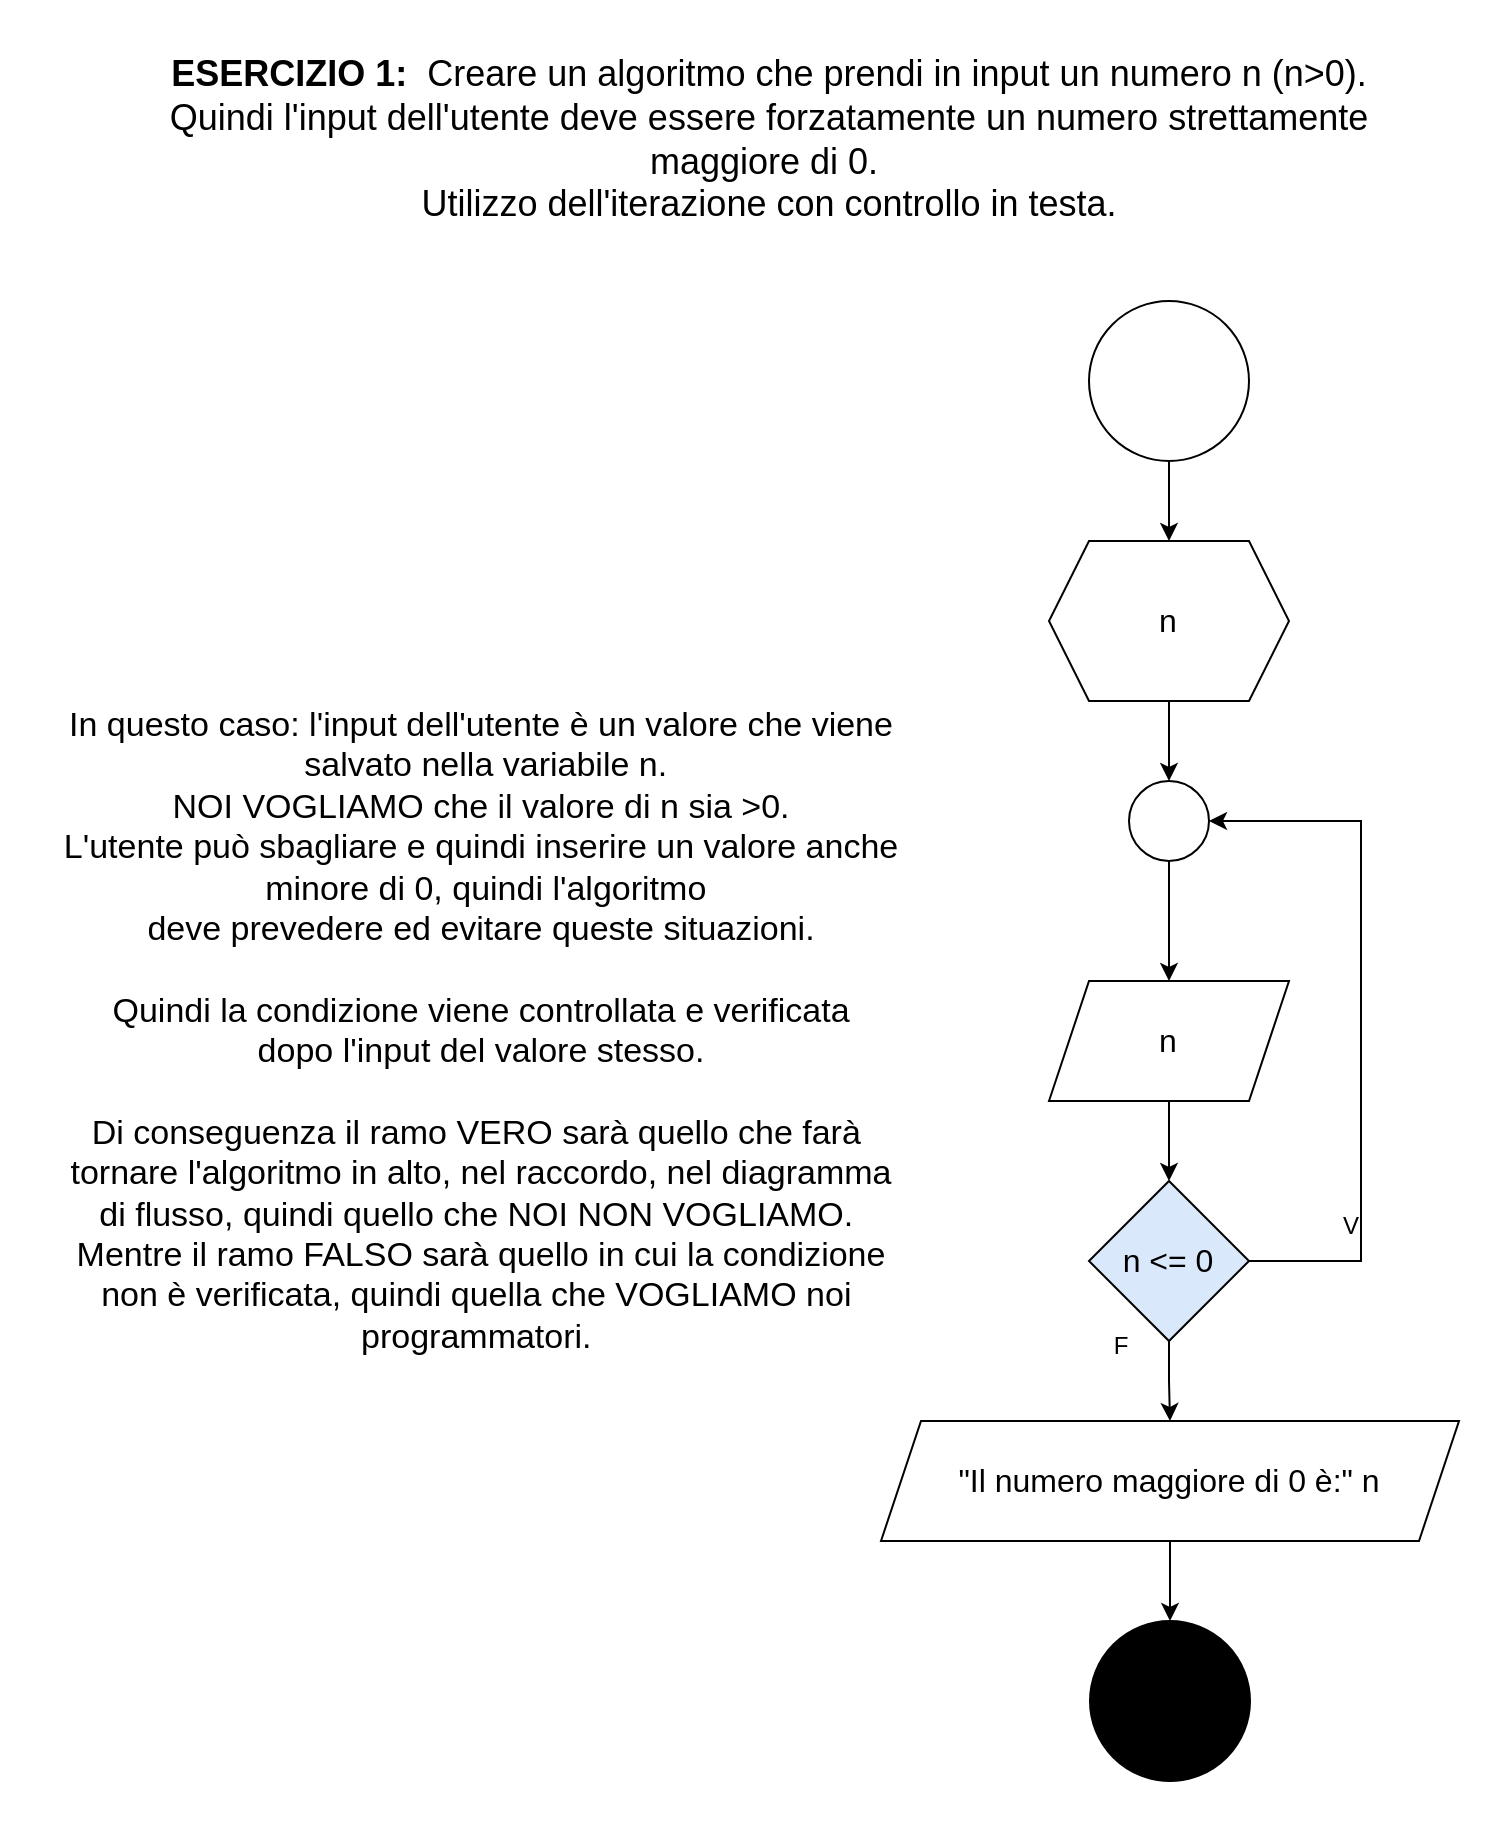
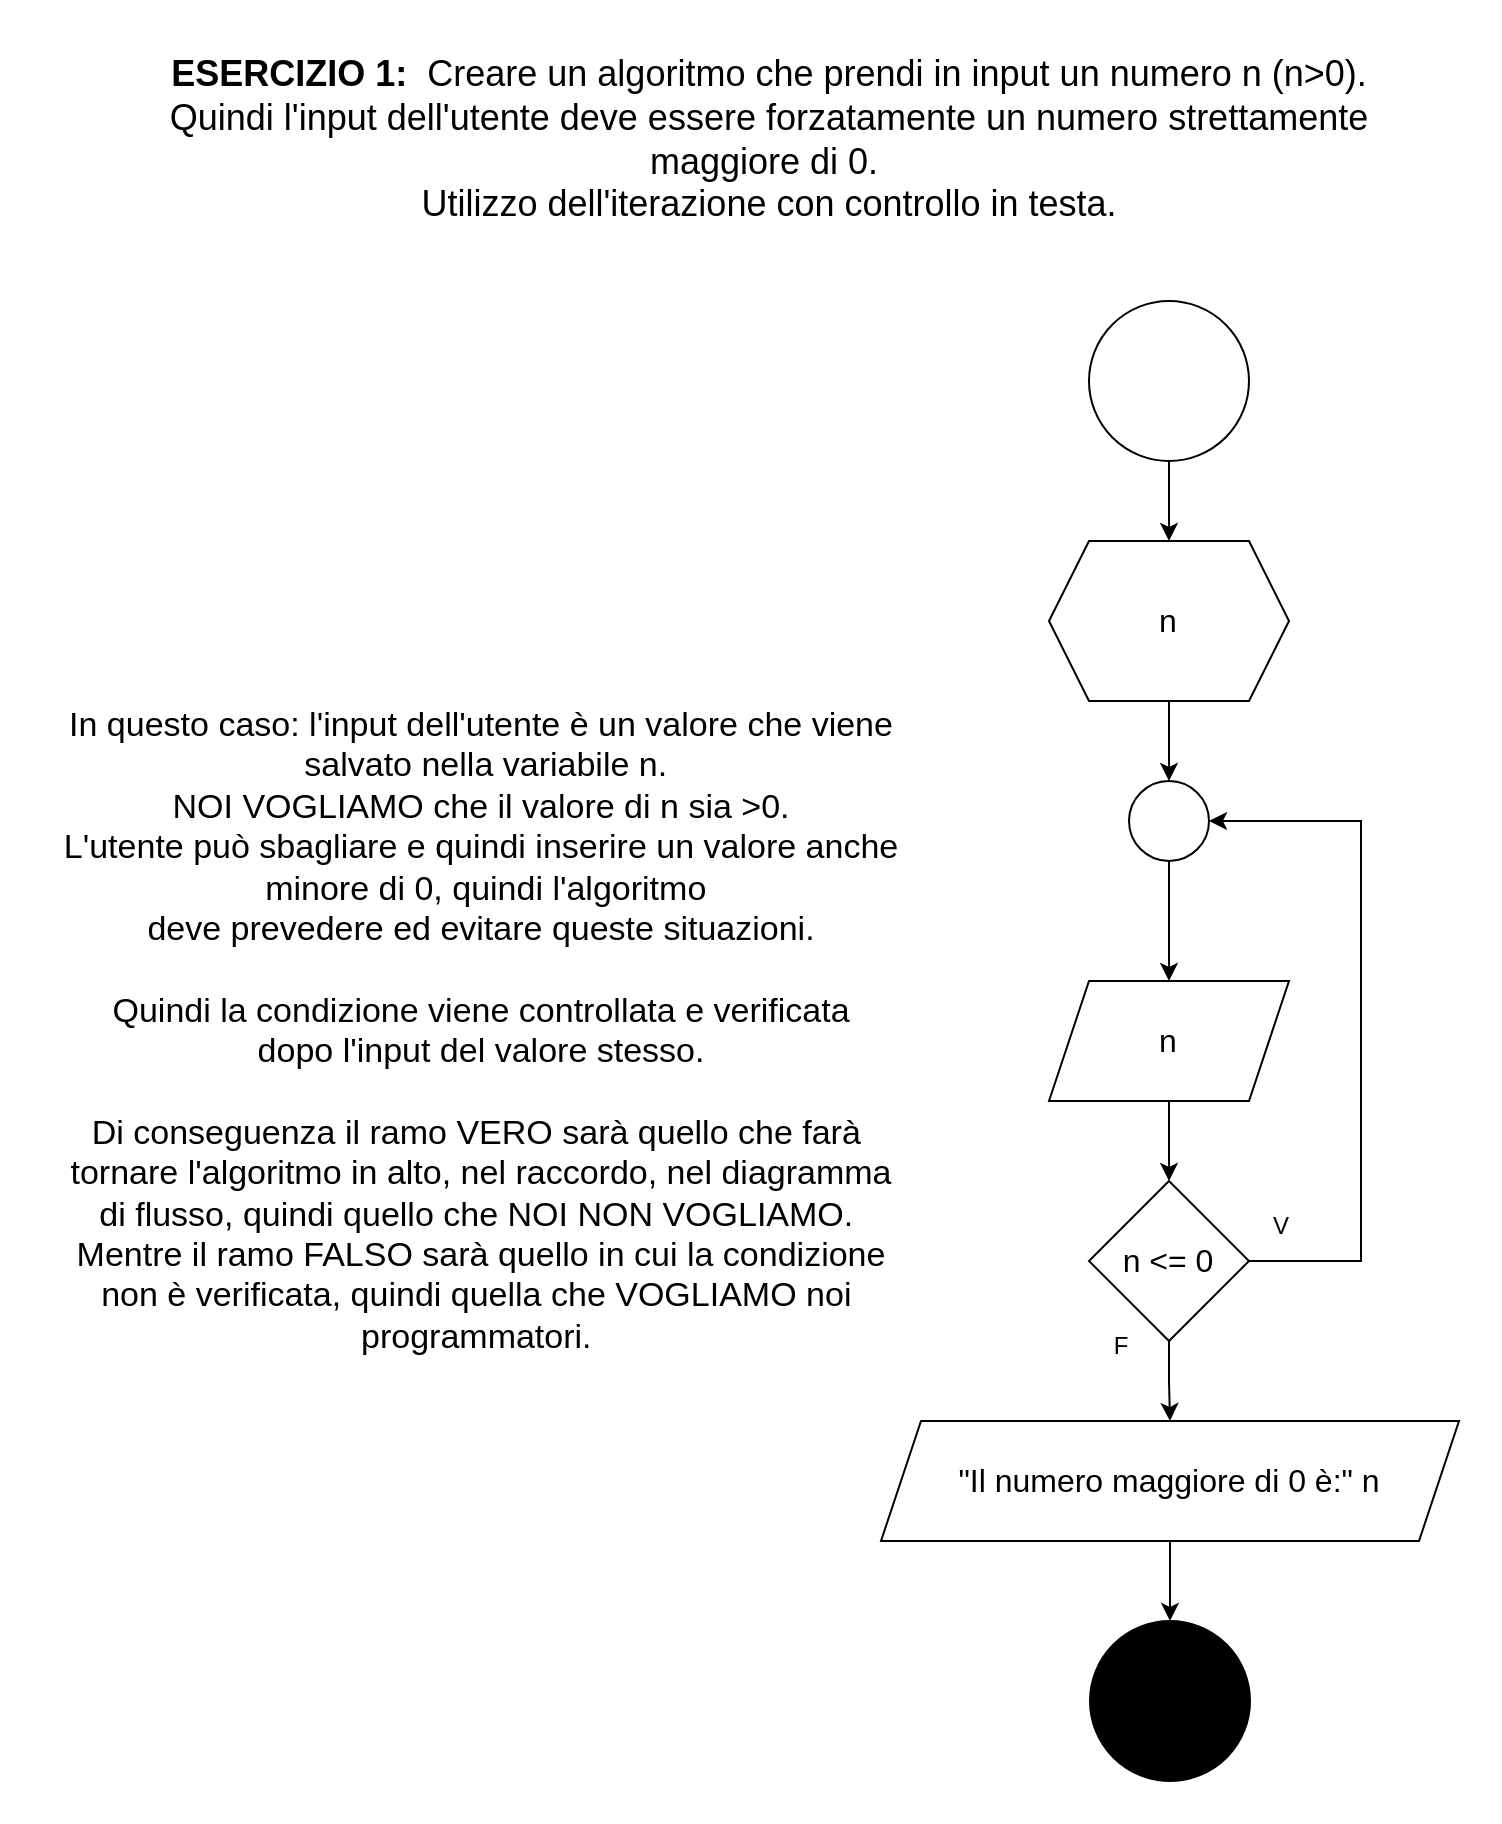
node "V": moved (1351, 1227) -> (1281, 1227)
node "n <= 0": fillcolor #dae8fc -> #ffffff
